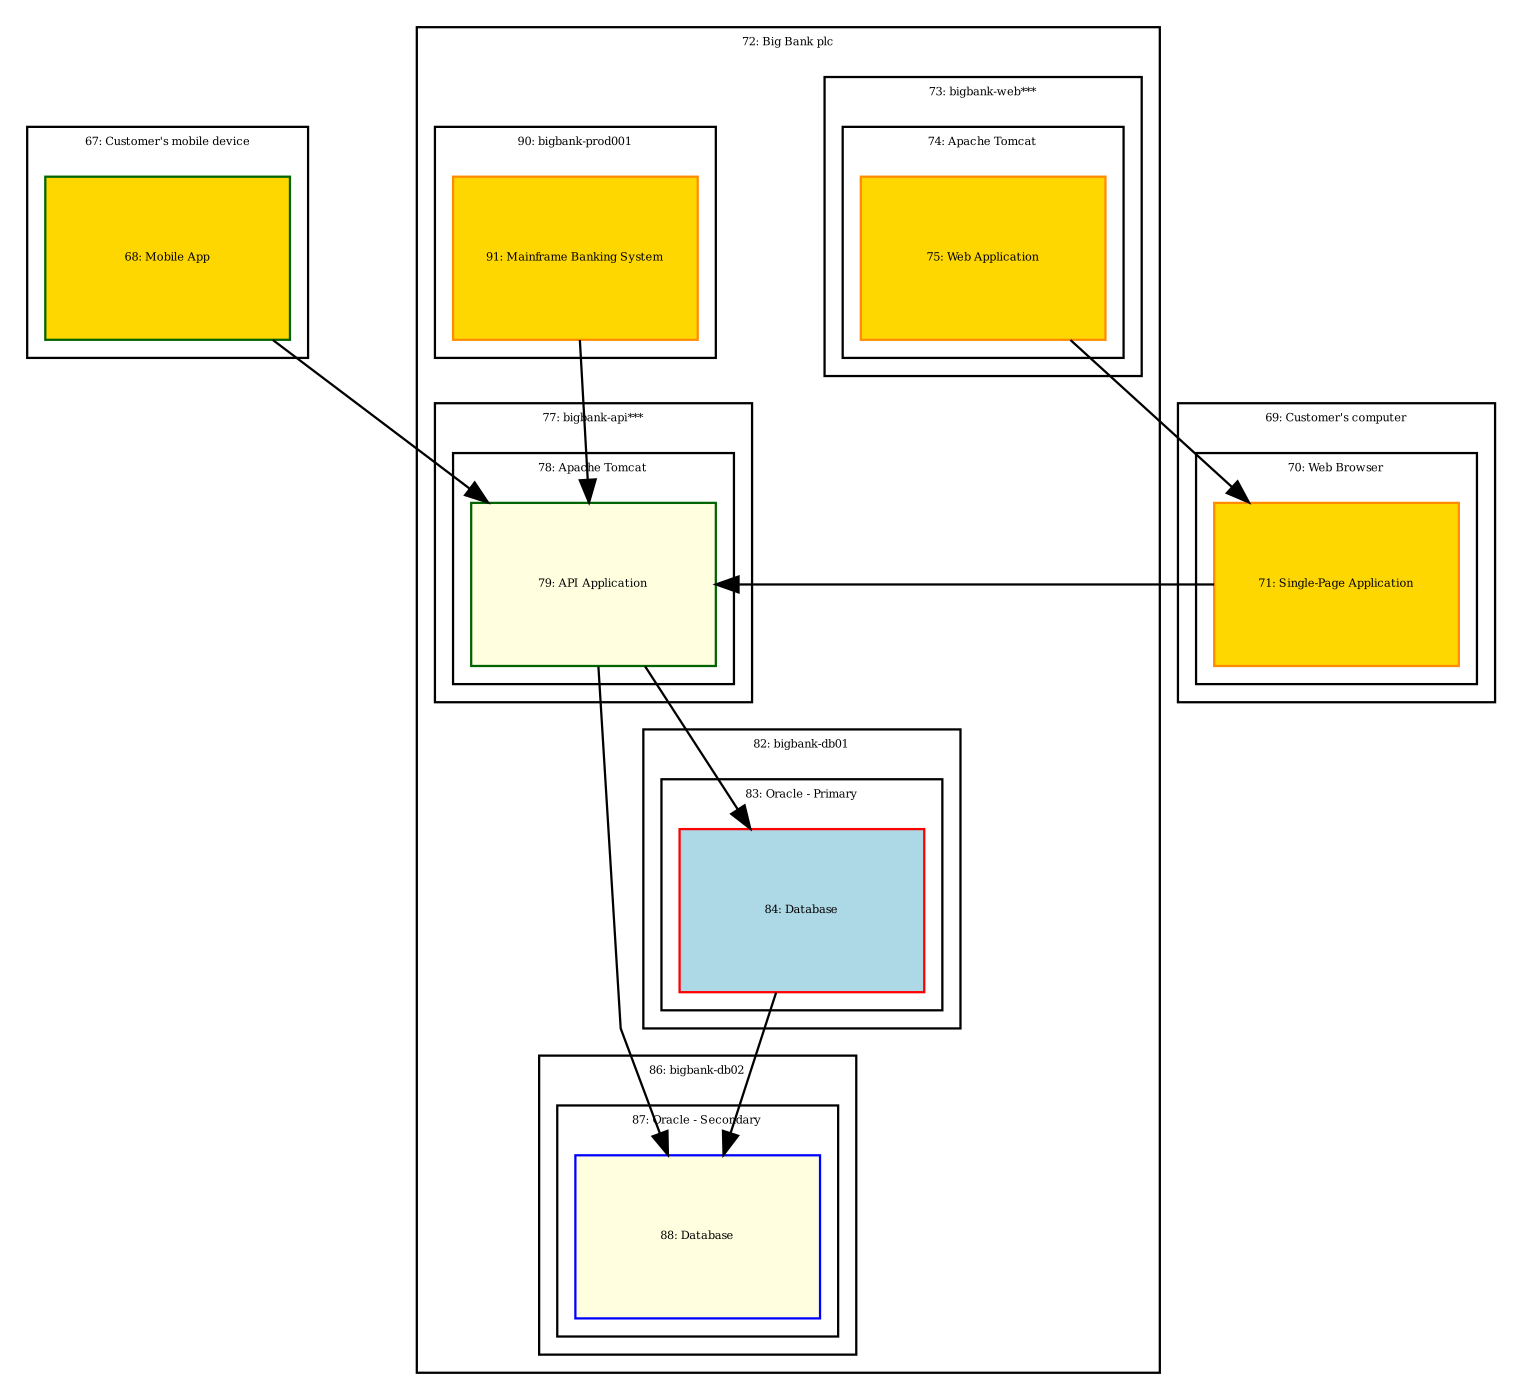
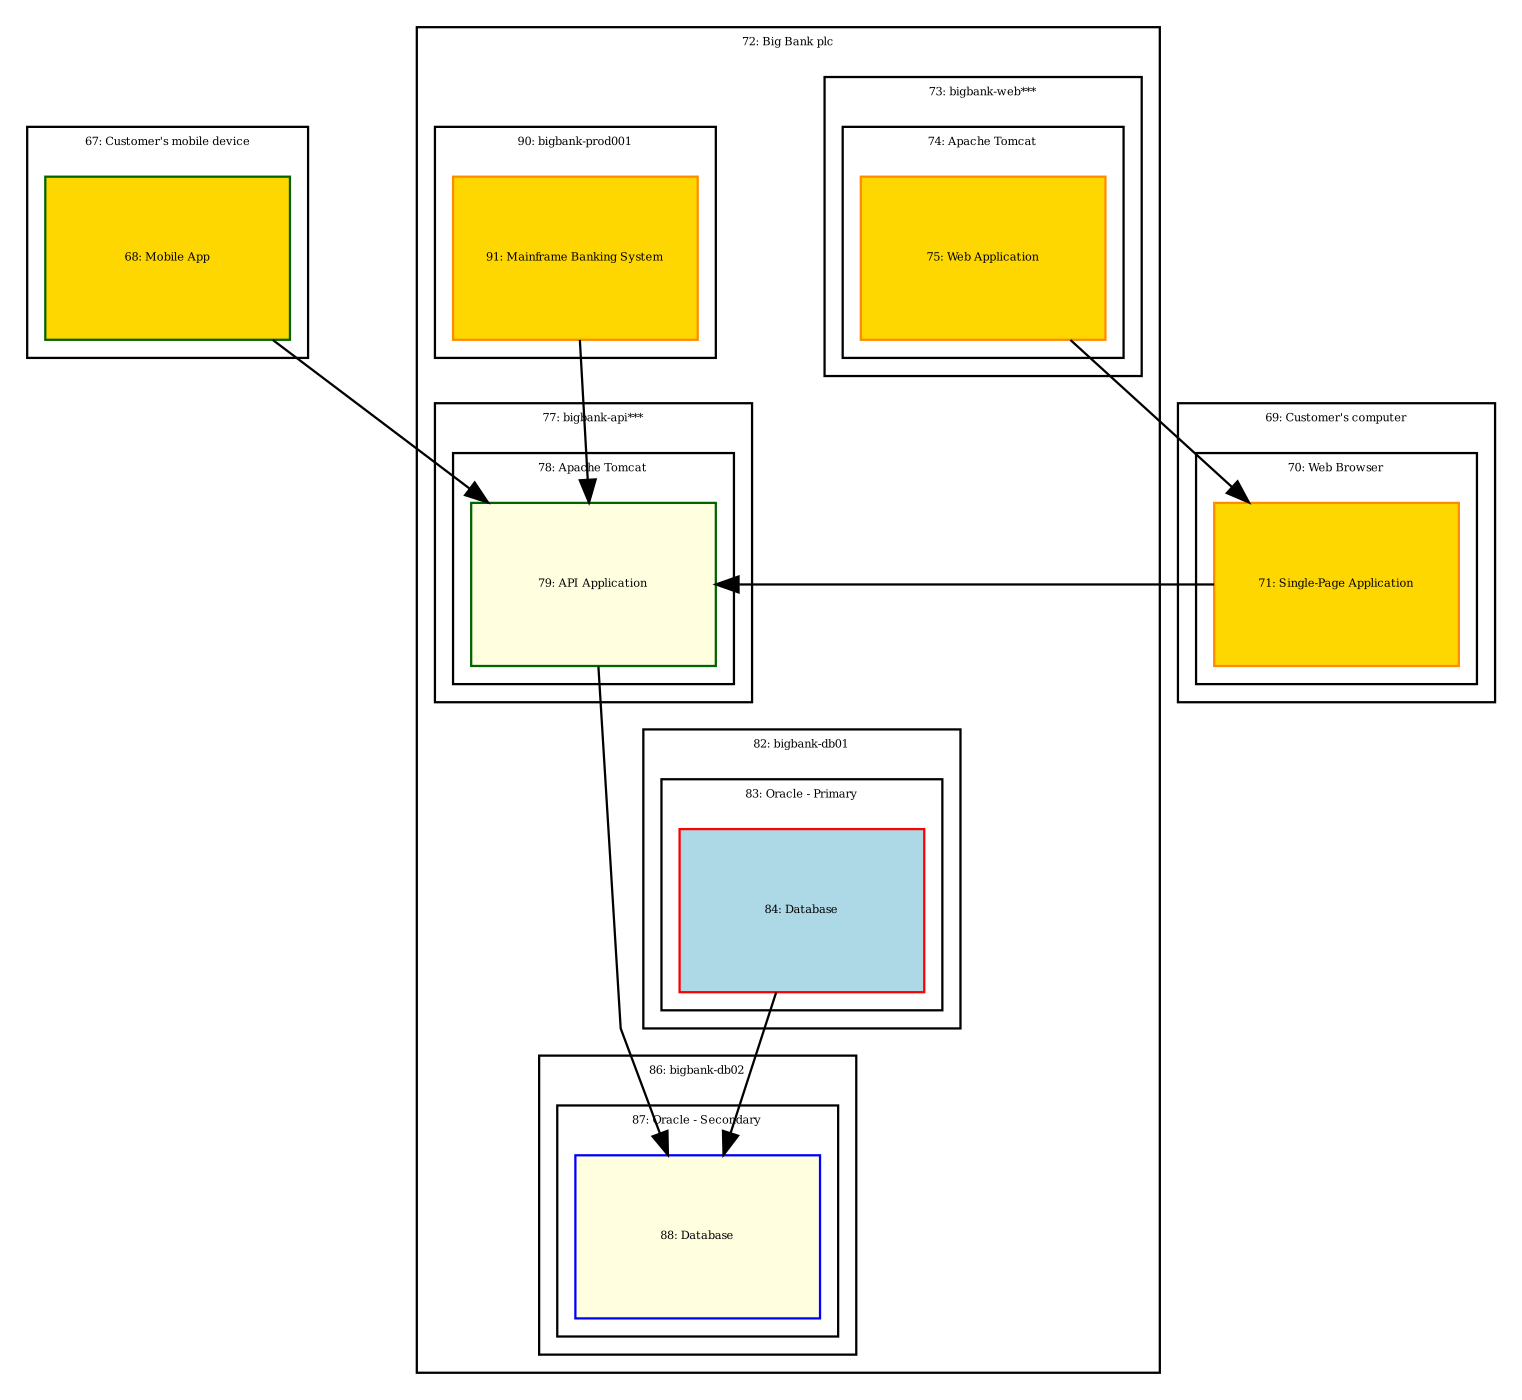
edge "79: API Application" -> "84: Database": removed
